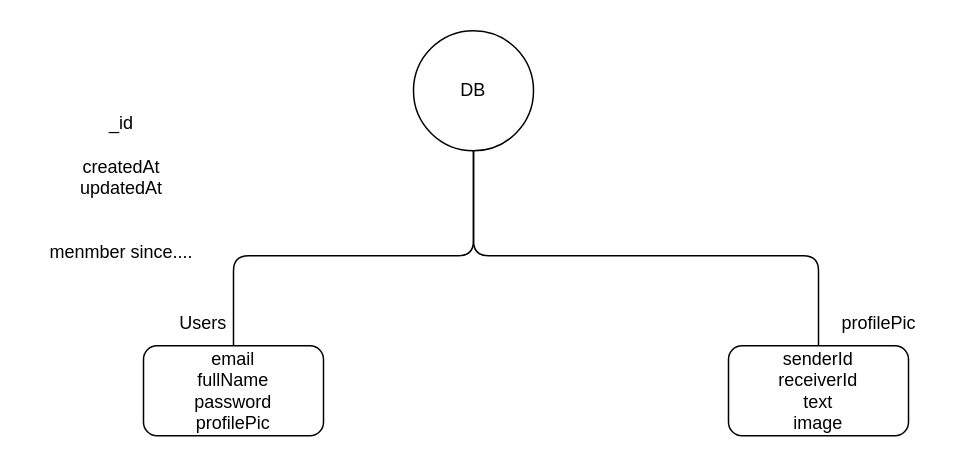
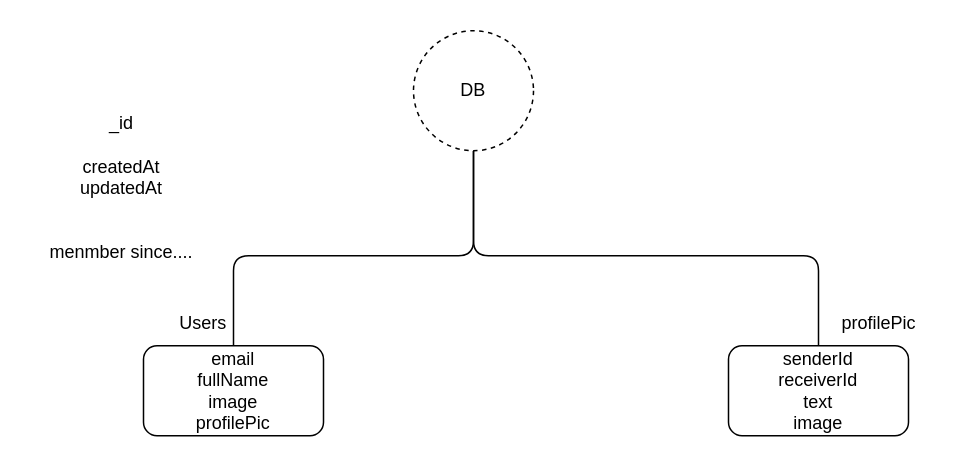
node "DB": style solid -> dashed
node "email fullName password profilePic": label "email fullName password profilePic" -> "email fullName image profilePic"
